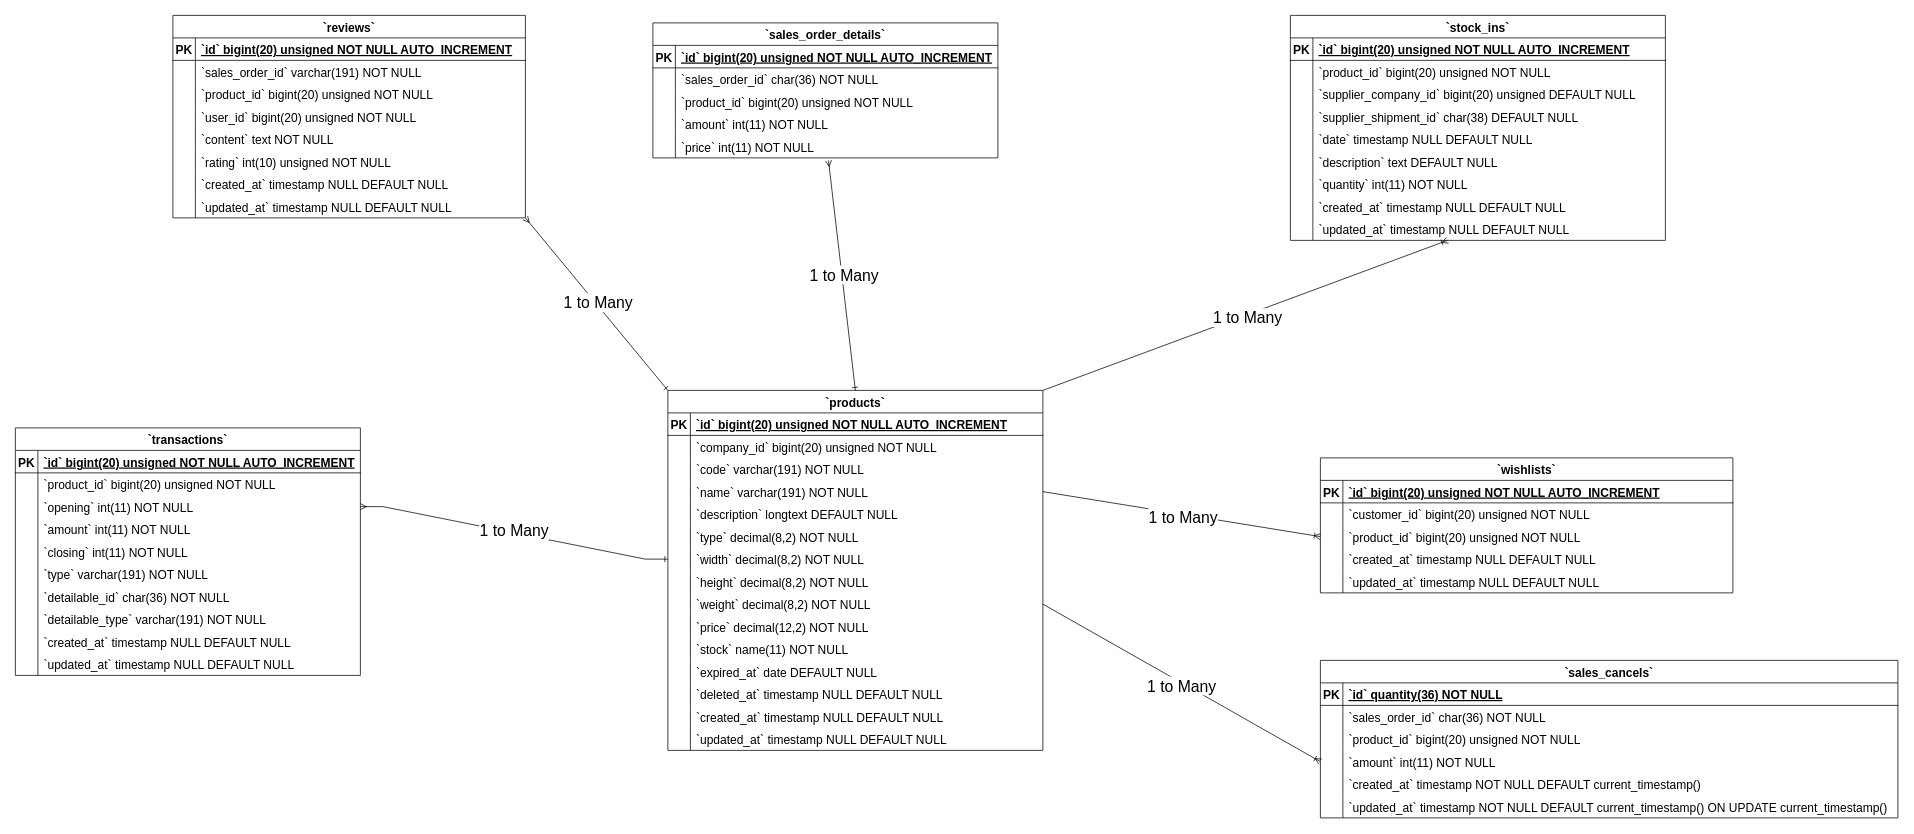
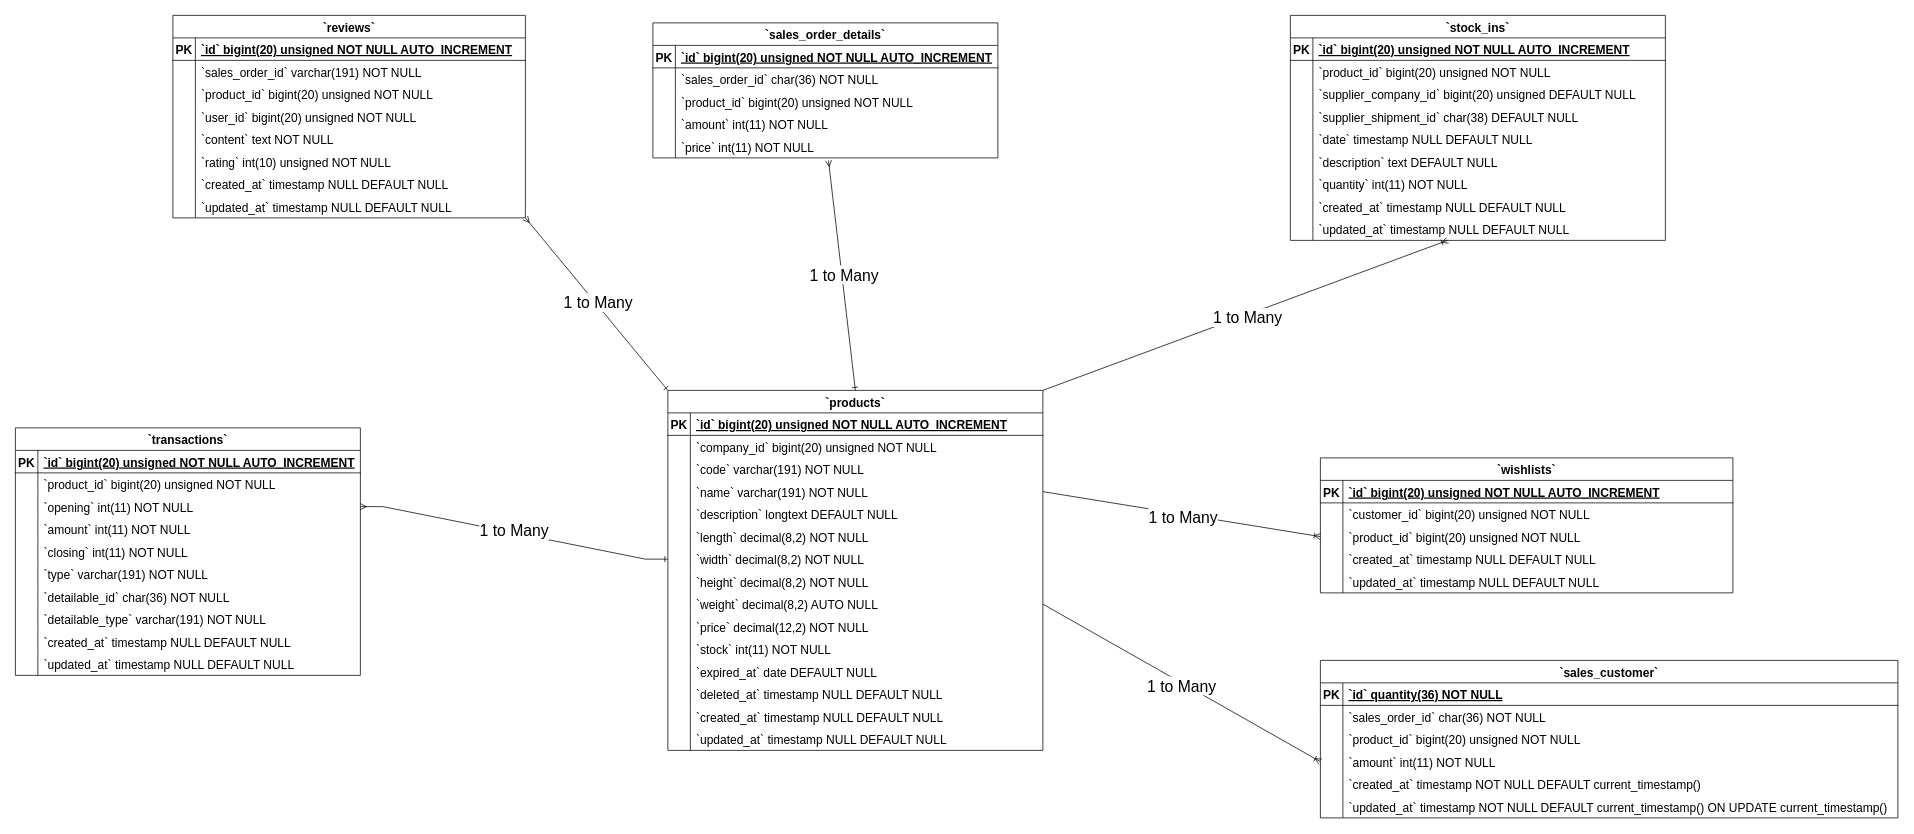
node "`type` decimal(8,2) NOT NULL": label "`type` decimal(8,2) NOT NULL" -> "`length` decimal(8,2) NOT NULL"
node "`weight` decimal(8,2) NOT NULL": label "`weight` decimal(8,2) NOT NULL" -> "`weight` decimal(8,2) AUTO NULL"
node "`stock` name(11) NOT NULL": label "`stock` name(11) NOT NULL" -> "`stock` int(11) NOT NULL"
node "`sales_cancels`": label "`sales_cancels`" -> "`sales_customer`"
